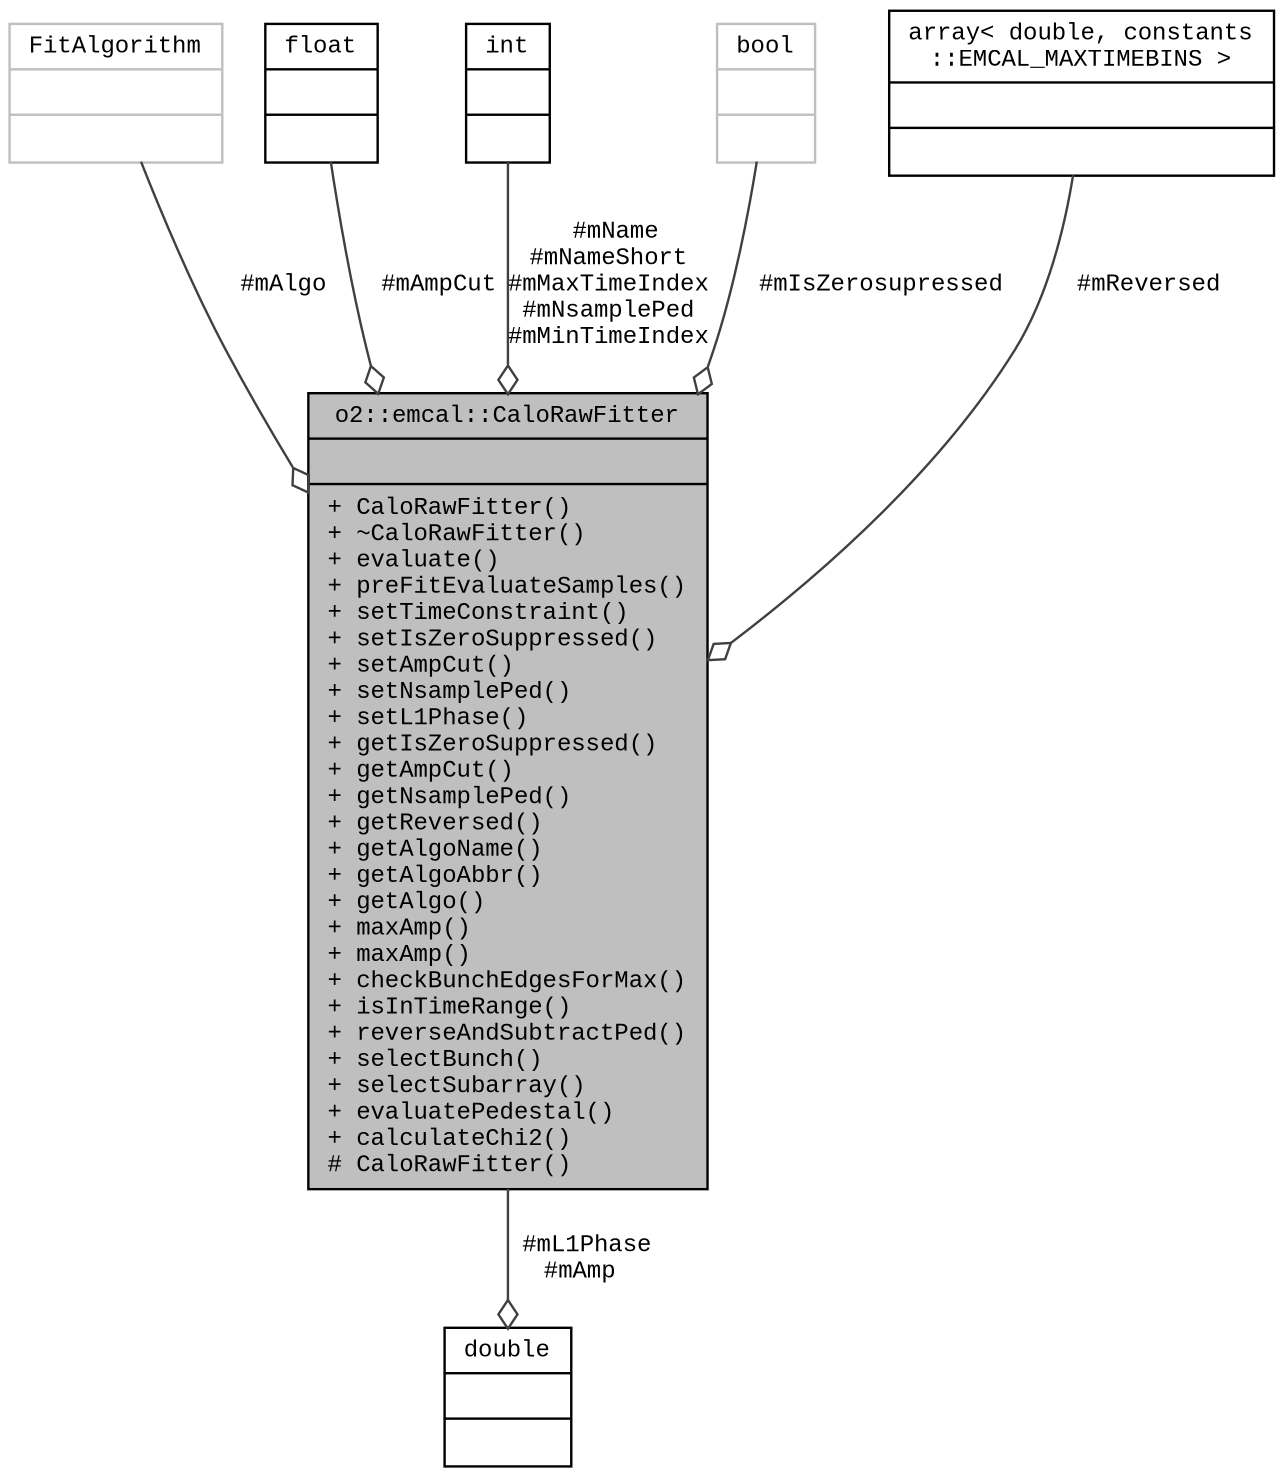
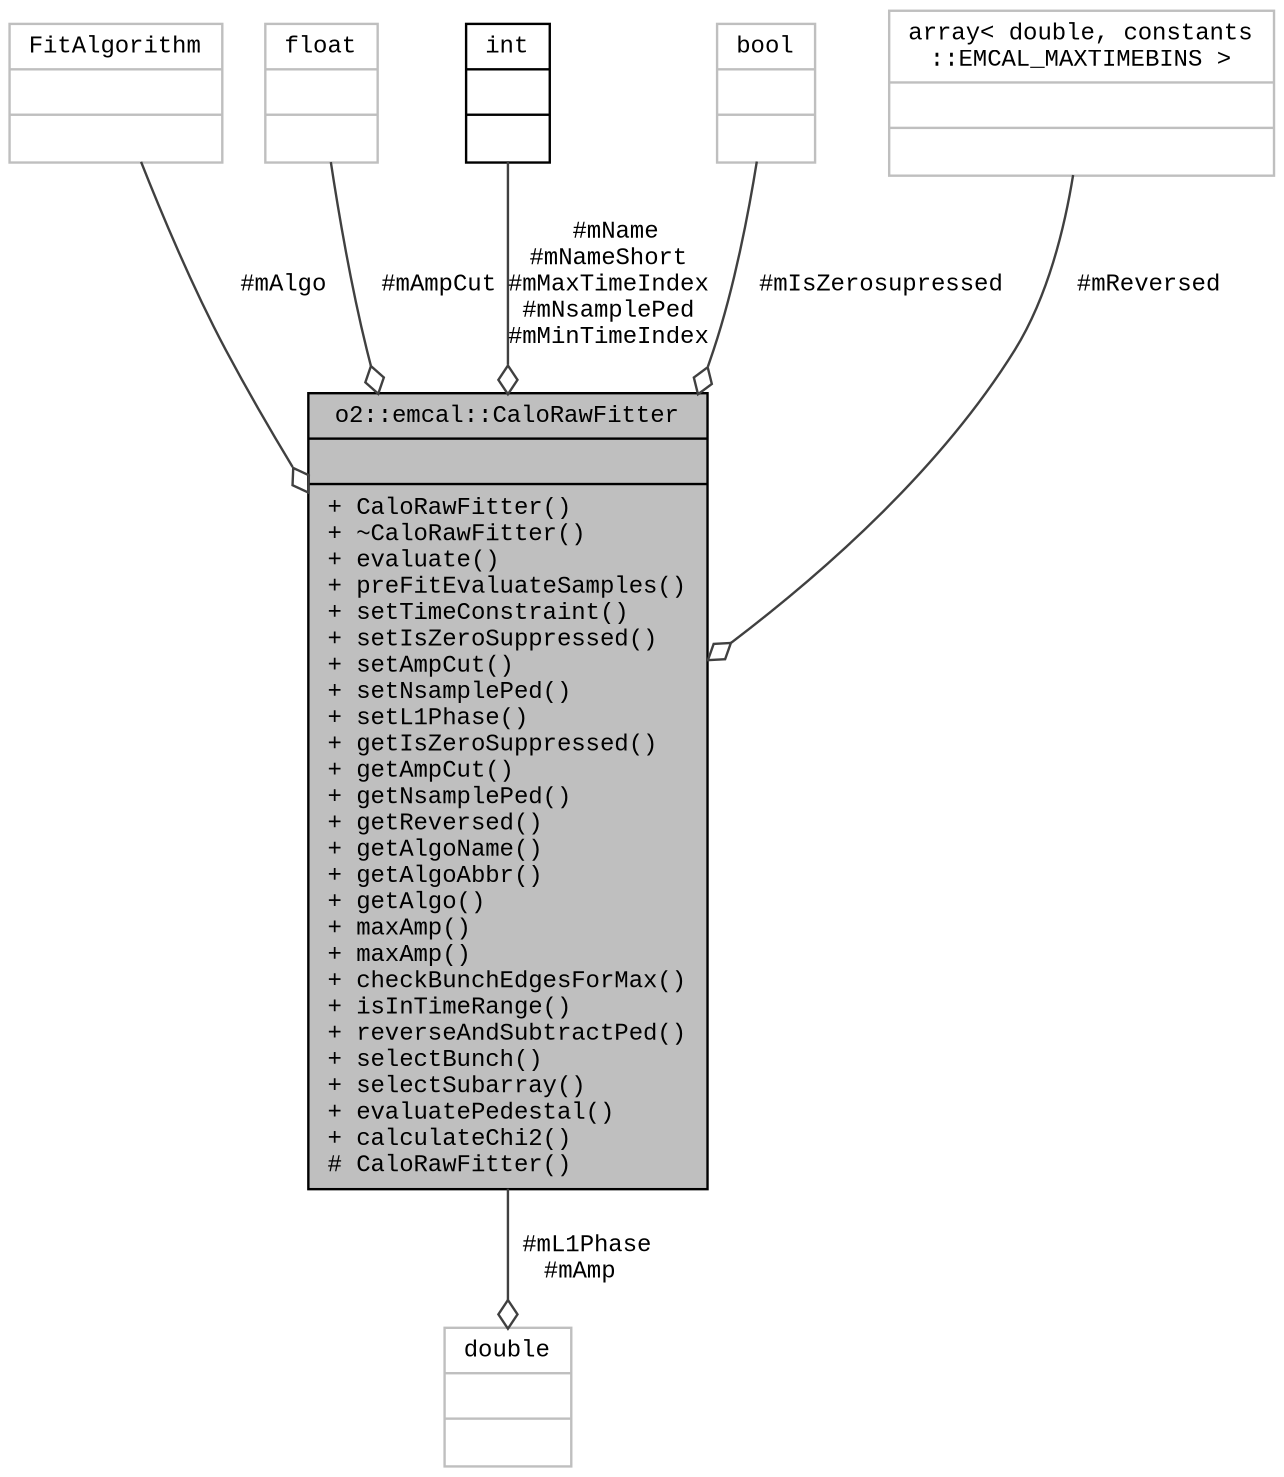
node "float": color black -> grey75
node "array< double, constants": color black -> grey75
node "double": color black -> grey75
